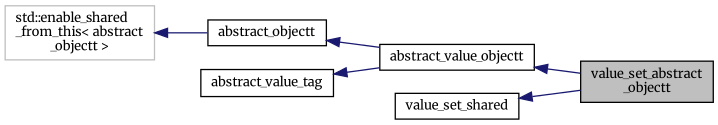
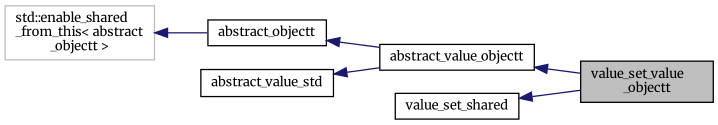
node "value_set_abstract _objectt": label "value_set_abstract _objectt" -> "value_set_value _objectt"
node "abstract_value_tag": label "abstract_value_tag" -> "abstract_value_std"
